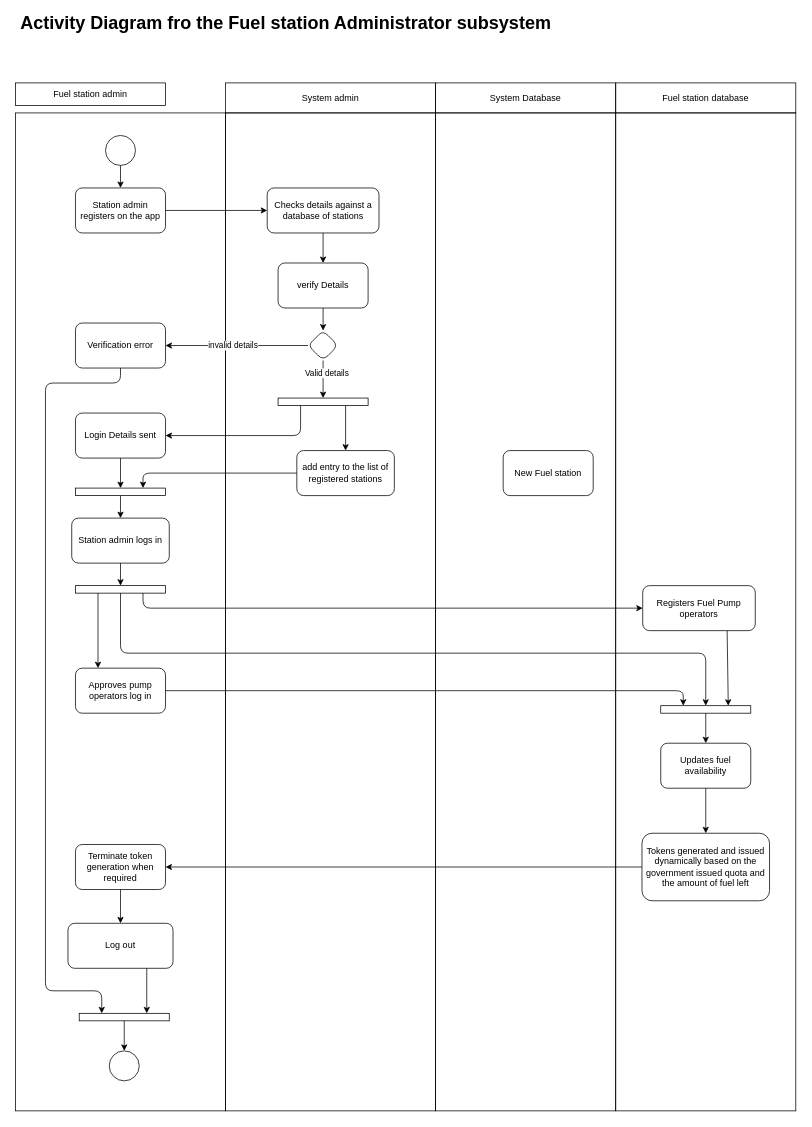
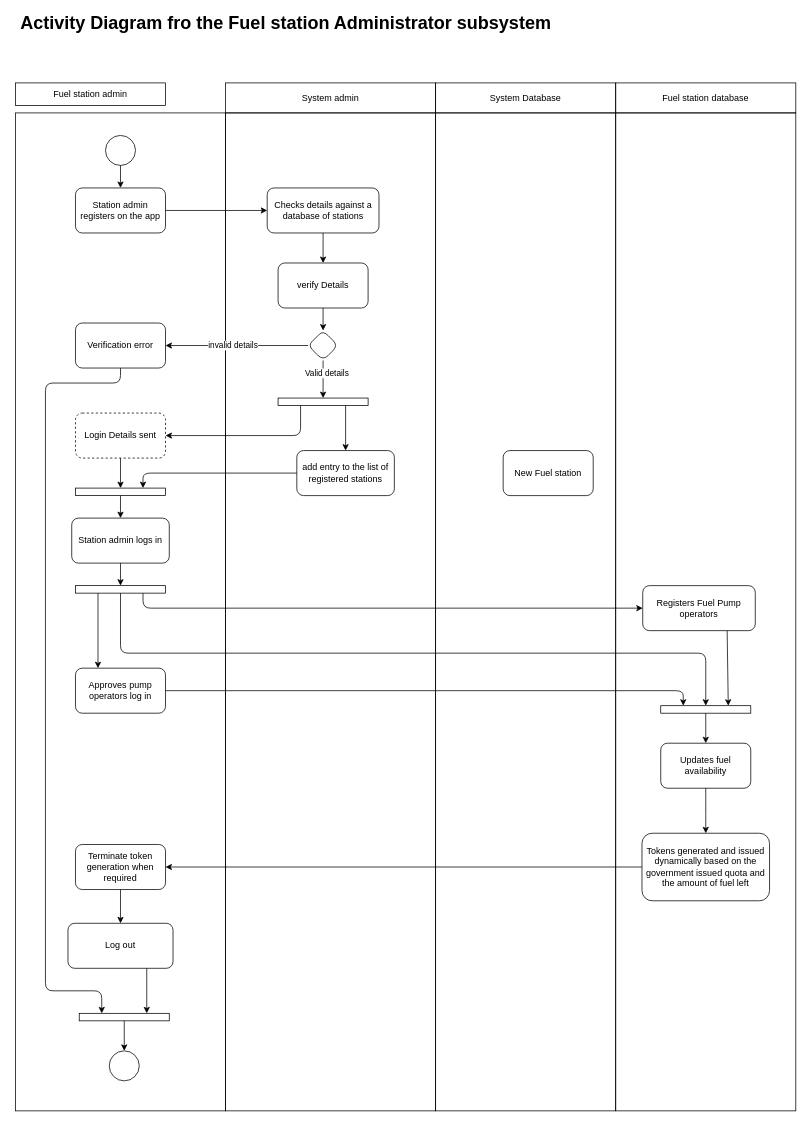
node "Login Details sent": style solid -> dashed
